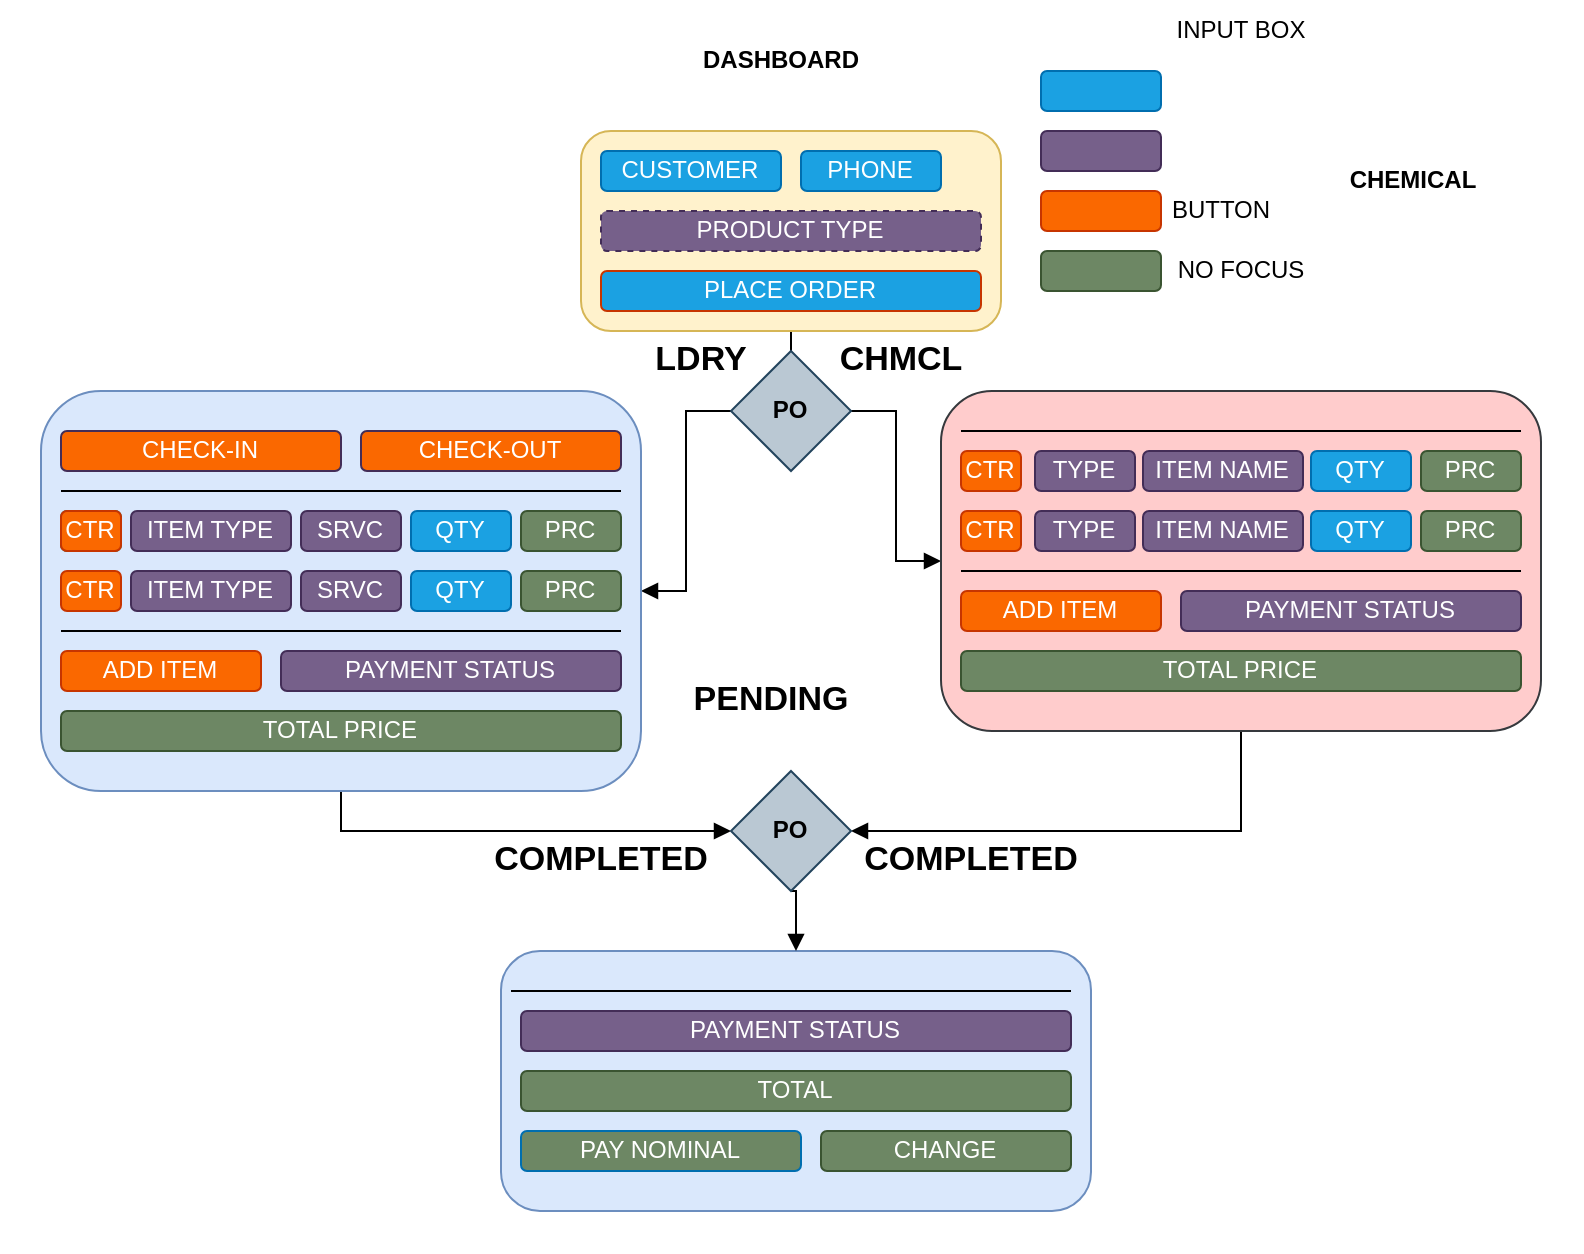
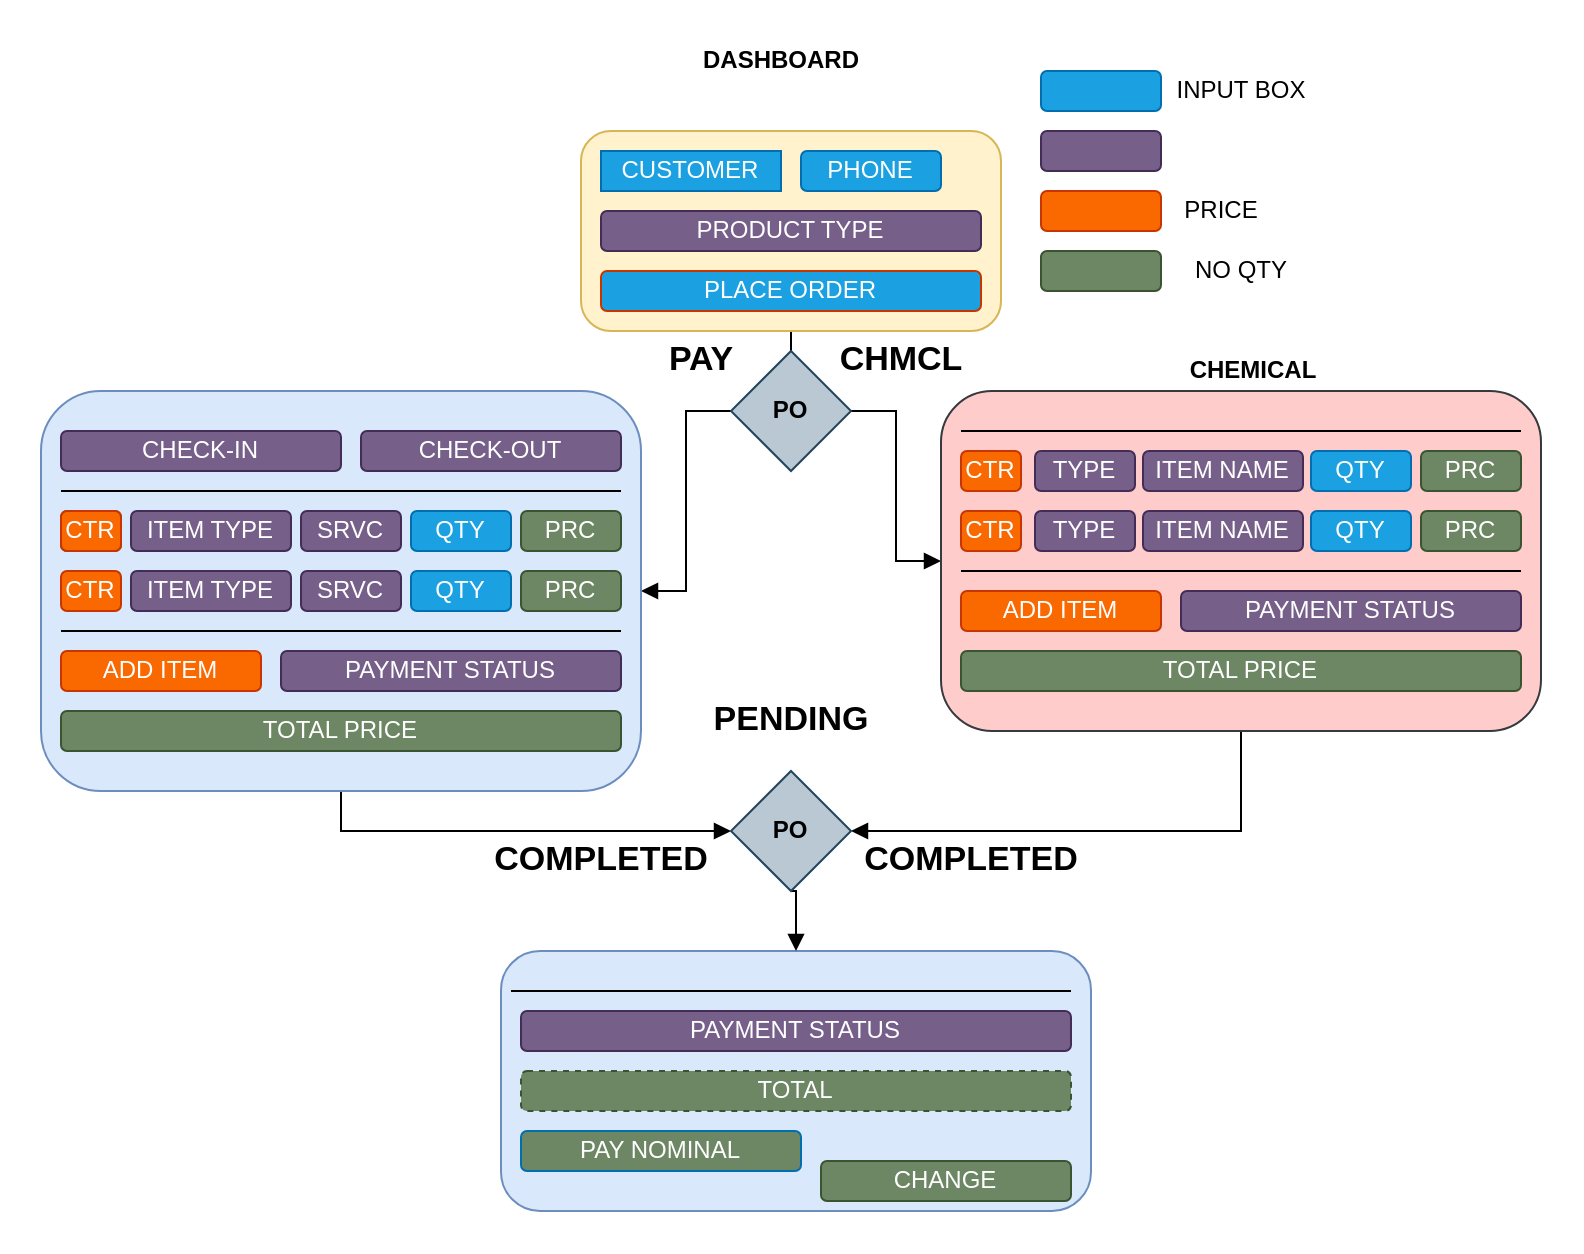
node "INPUT BOX": moved (1241, 31) -> (1241, 91)
node "CUSTOMER": shape rounded rectangle -> rectangle
node "CHEMICAL": moved (1413, 181) -> (1253, 371)
node "BUTTON": label "BUTTON" -> "PRICE"
node "PRODUCT TYPE": style dashed -> solid
node "NO FOCUS": label "NO FOCUS" -> "NO QTY"
node "LDRY": label "LDRY" -> "PAY"
node "CHECK-IN": fillcolor #fa6800 -> #76608a
node "CHECK-OUT": fillcolor #fa6800 -> #76608a
node "PENDING": moved (771, 701) -> (791, 721)
node "TOTAL": style solid -> dashed
node "CHANGE": moved (946, 1151) -> (946, 1181)
